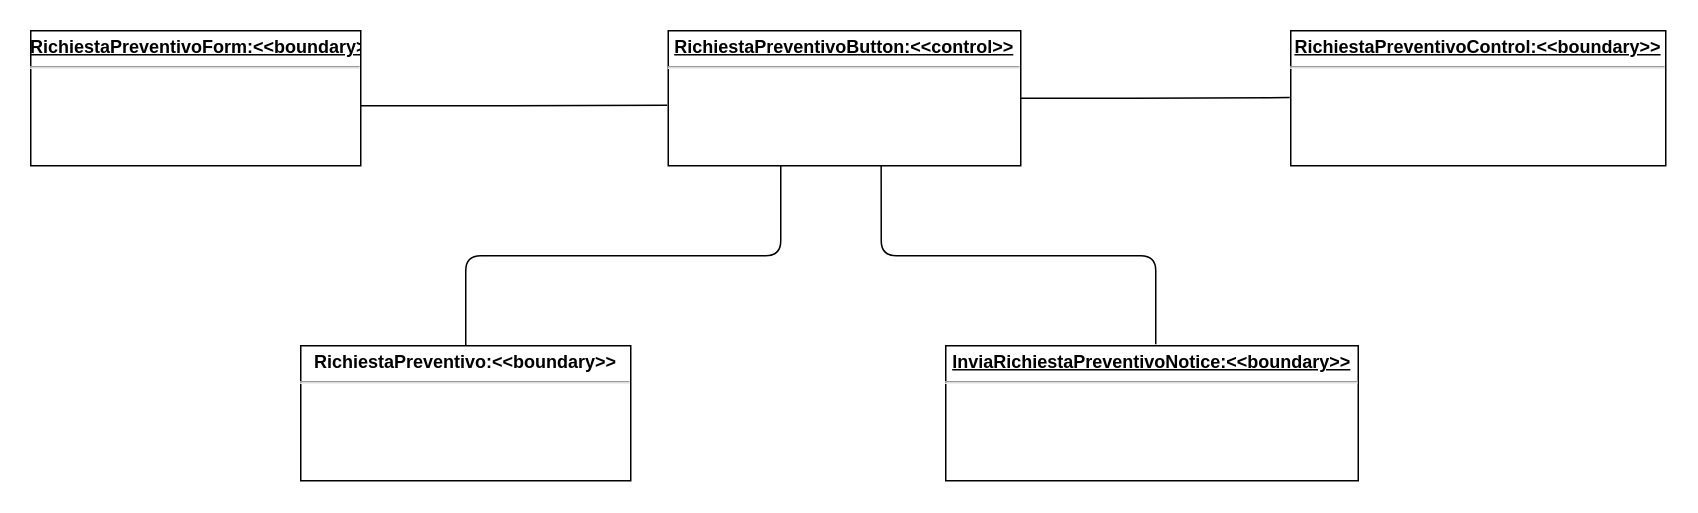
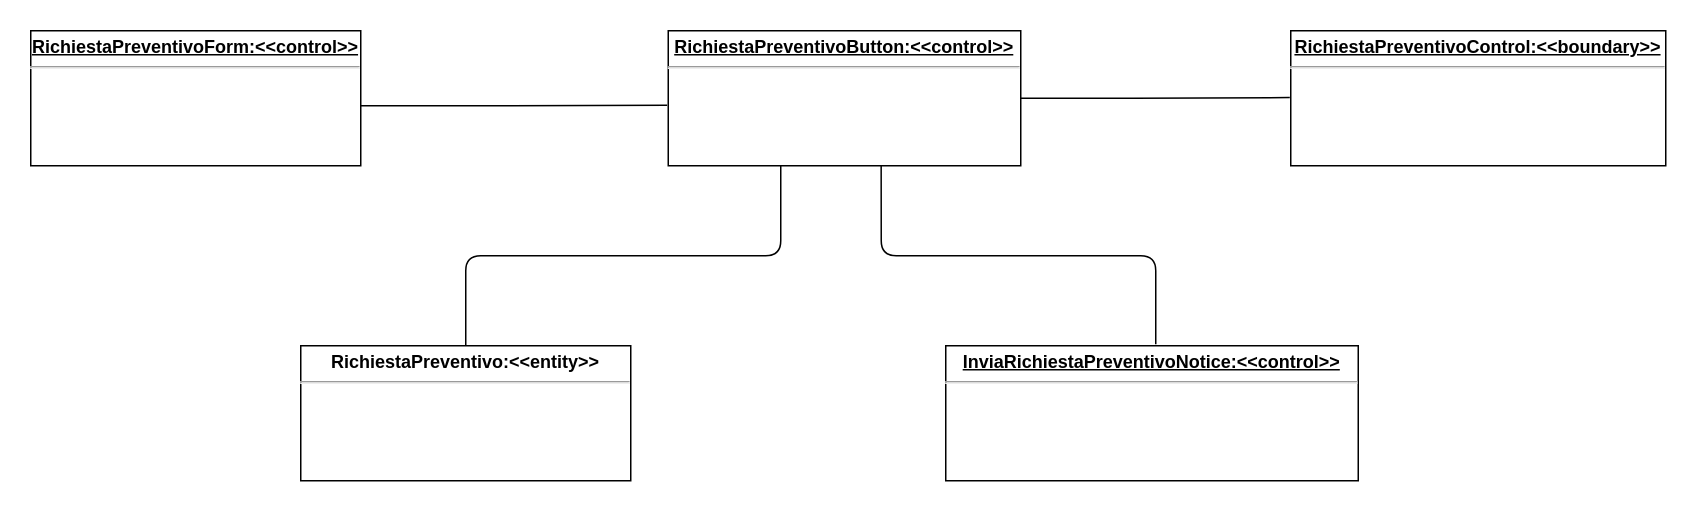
node "RichiestaPreventivoForm:<<boundary>>": label "RichiestaPreventivoForm:<<boundary>>" -> "RichiestaPreventivoForm:<<control>>"
node "RichiestaPreventivo:<<boundary>>": label "RichiestaPreventivo:<<boundary>>" -> "RichiestaPreventivo:<<entity>>"
node "InviaRichiestaPreventivoNotice:<<boundary>>": label "InviaRichiestaPreventivoNotice:<<boundary>>" -> "InviaRichiestaPreventivoNotice:<<control>>"
